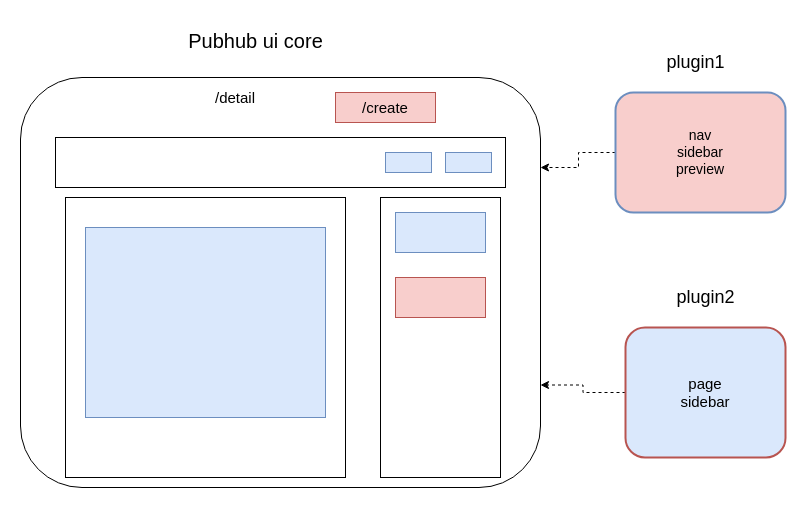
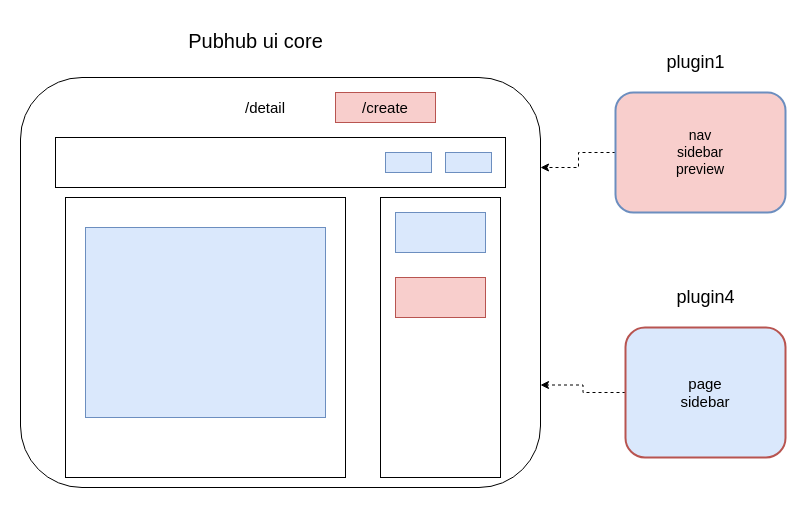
node "/detail": moved (236, 98) -> (266, 108)
node "plugin2": label "plugin2" -> "plugin4"
